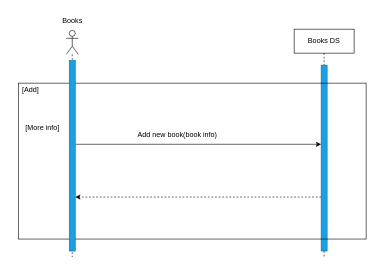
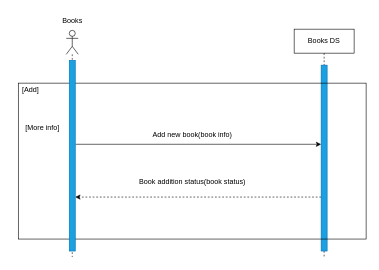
node "Add new book(book info)": moved (177, 135) -> (192, 135)
node "Book addition status(book status)": added
